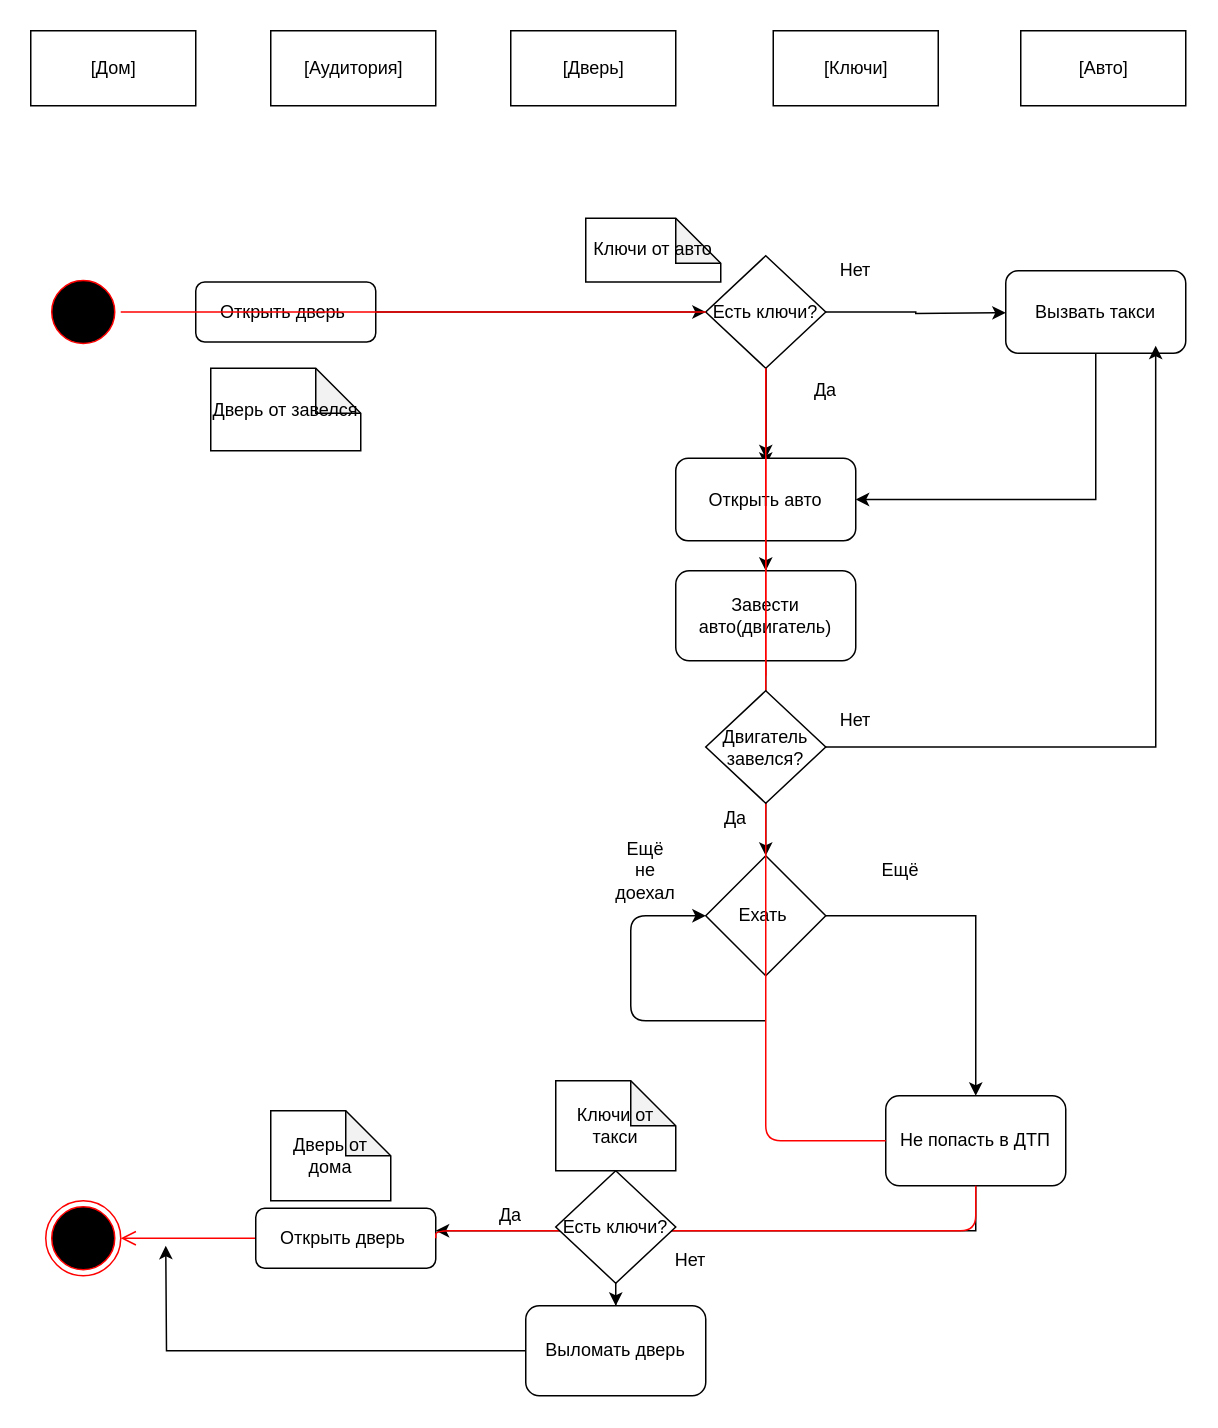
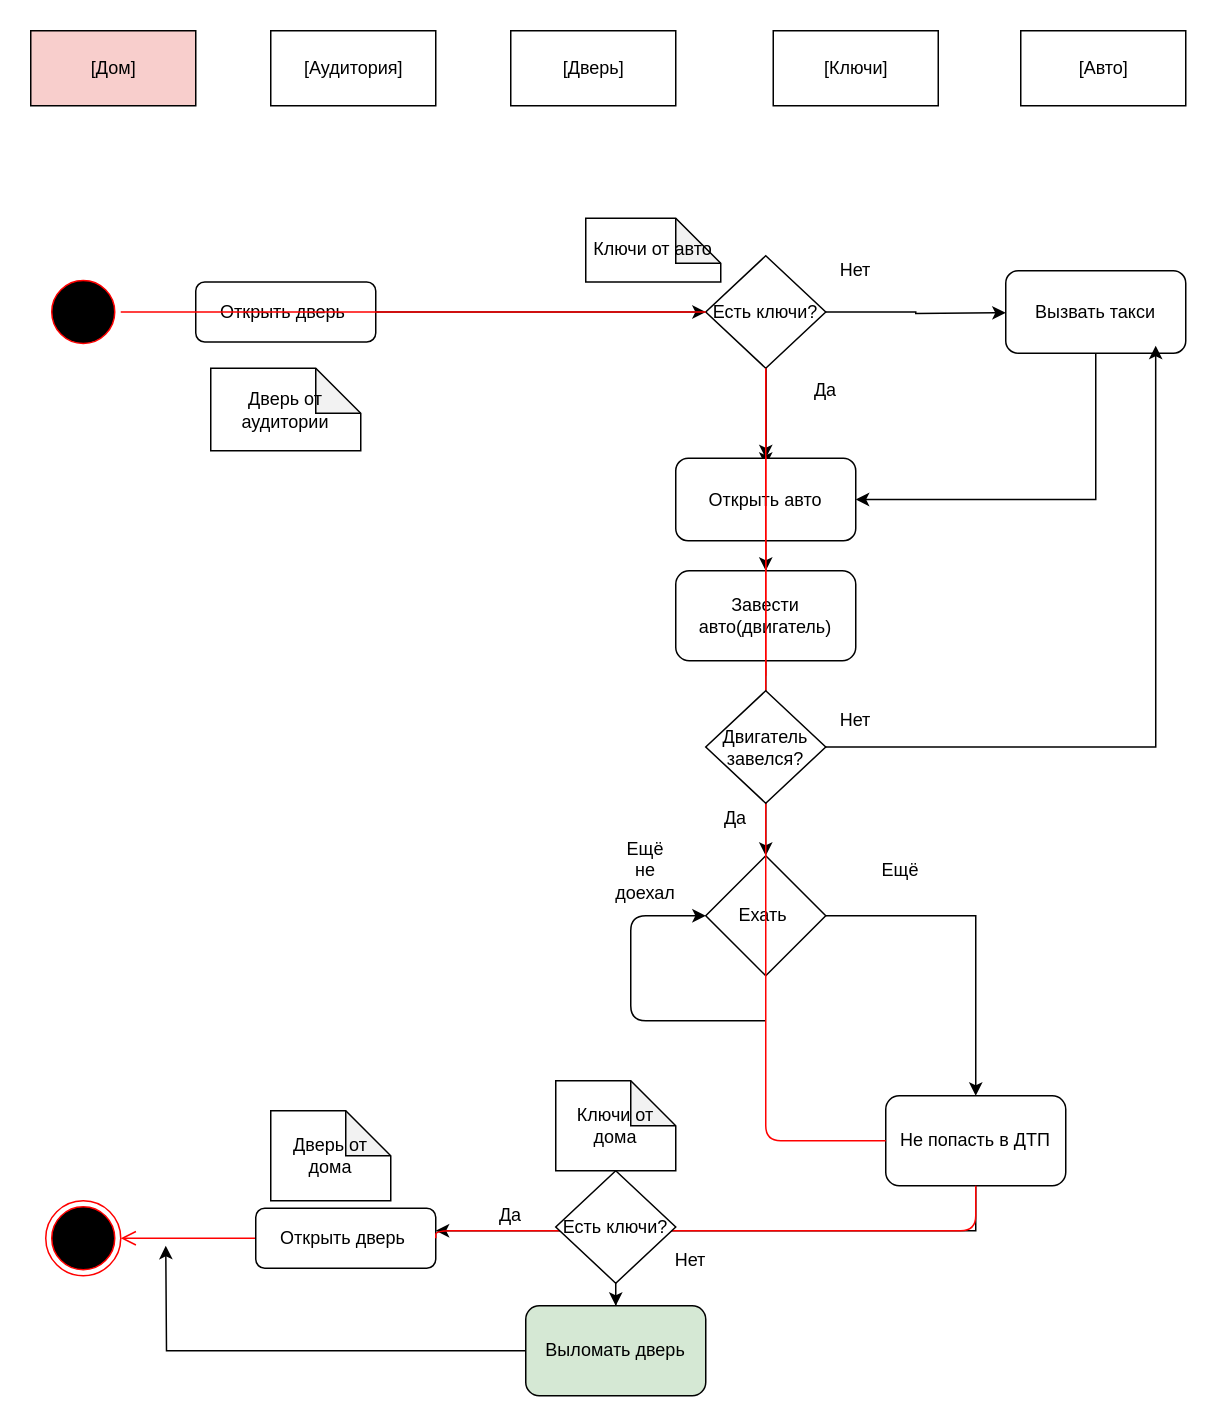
node "[Дом]": fillcolor #ffffff -> #f8cecc
node "Дверь от завелся": label "Дверь от завелся" -> "Дверь от аудитории"
node "Ключи от такси": label "Ключи от такси" -> "Ключи от дома"
node "Выломать дверь": fillcolor #ffffff -> #d5e8d4
